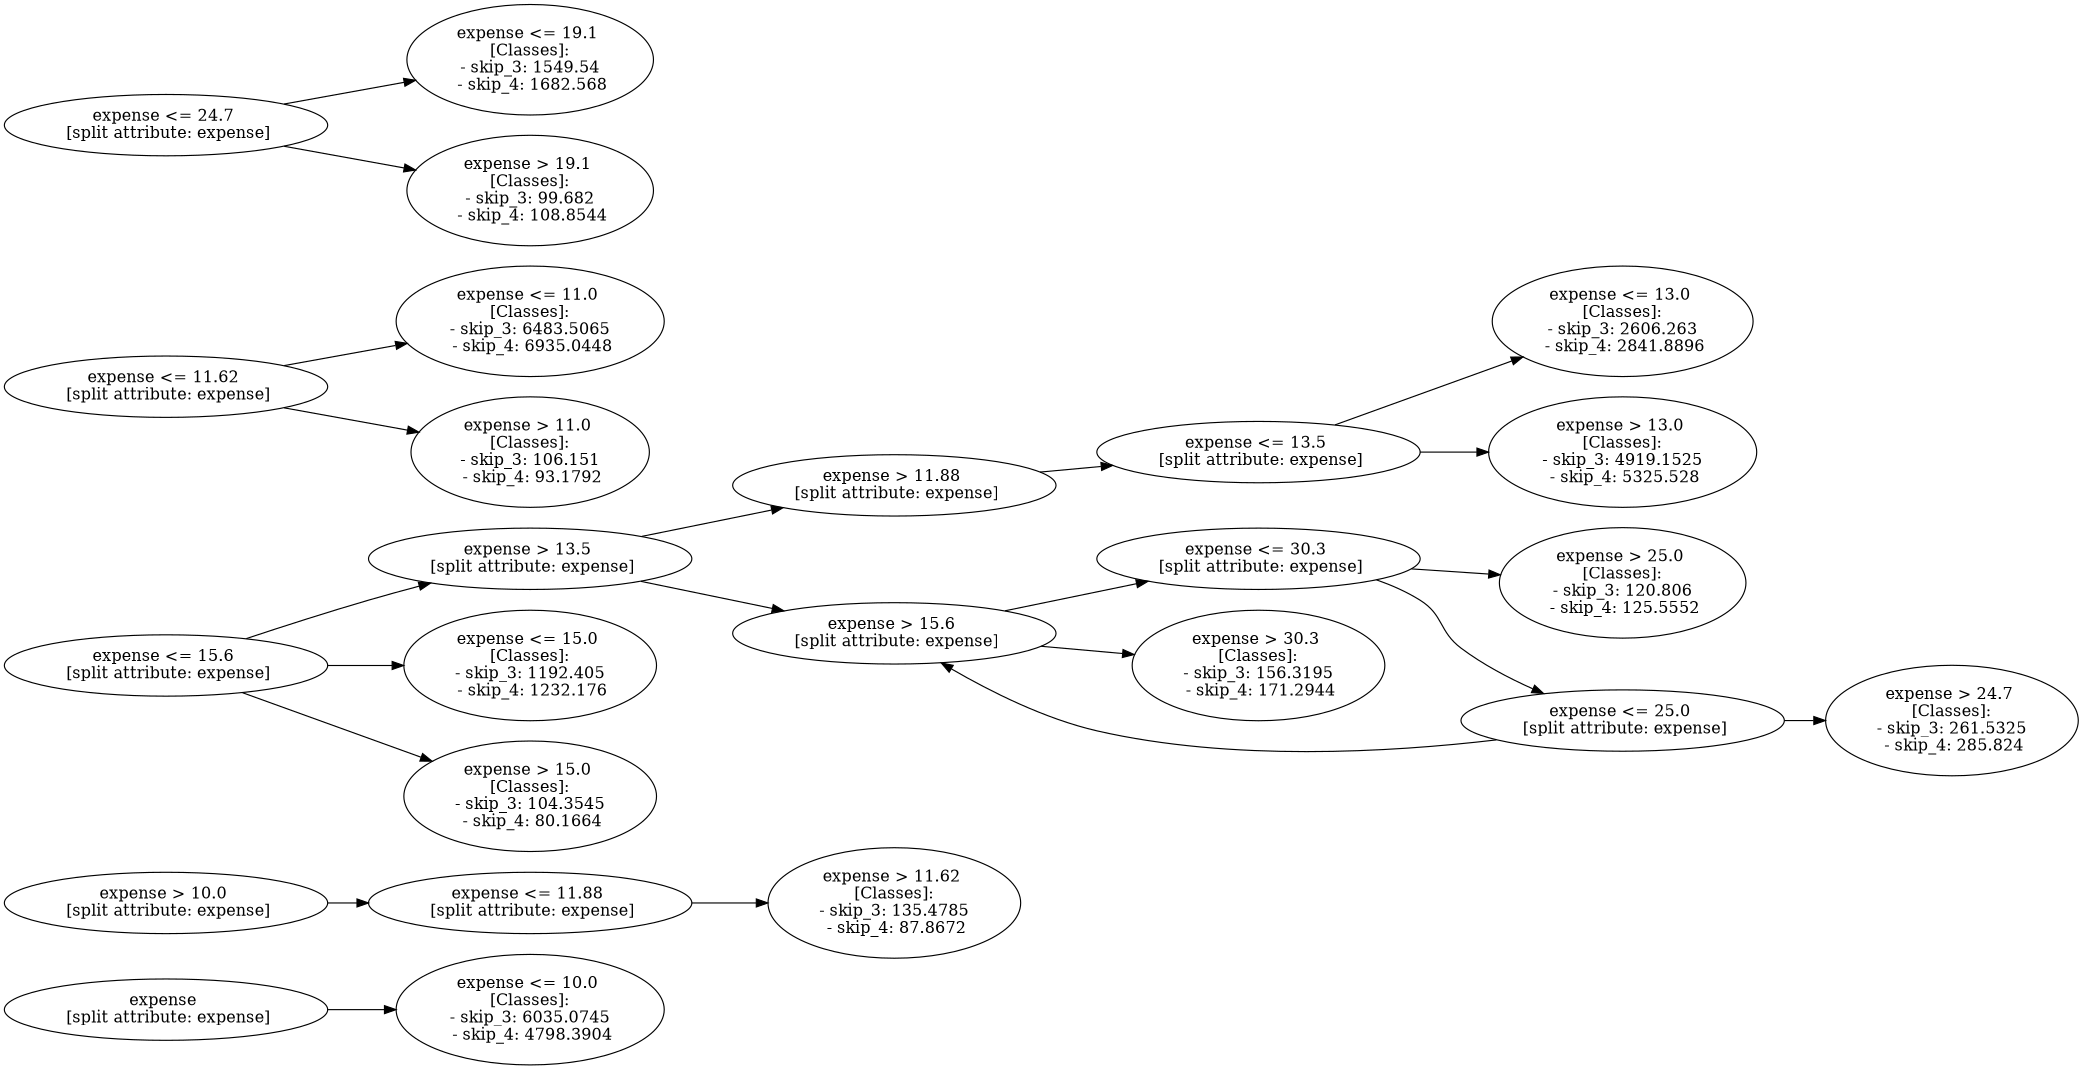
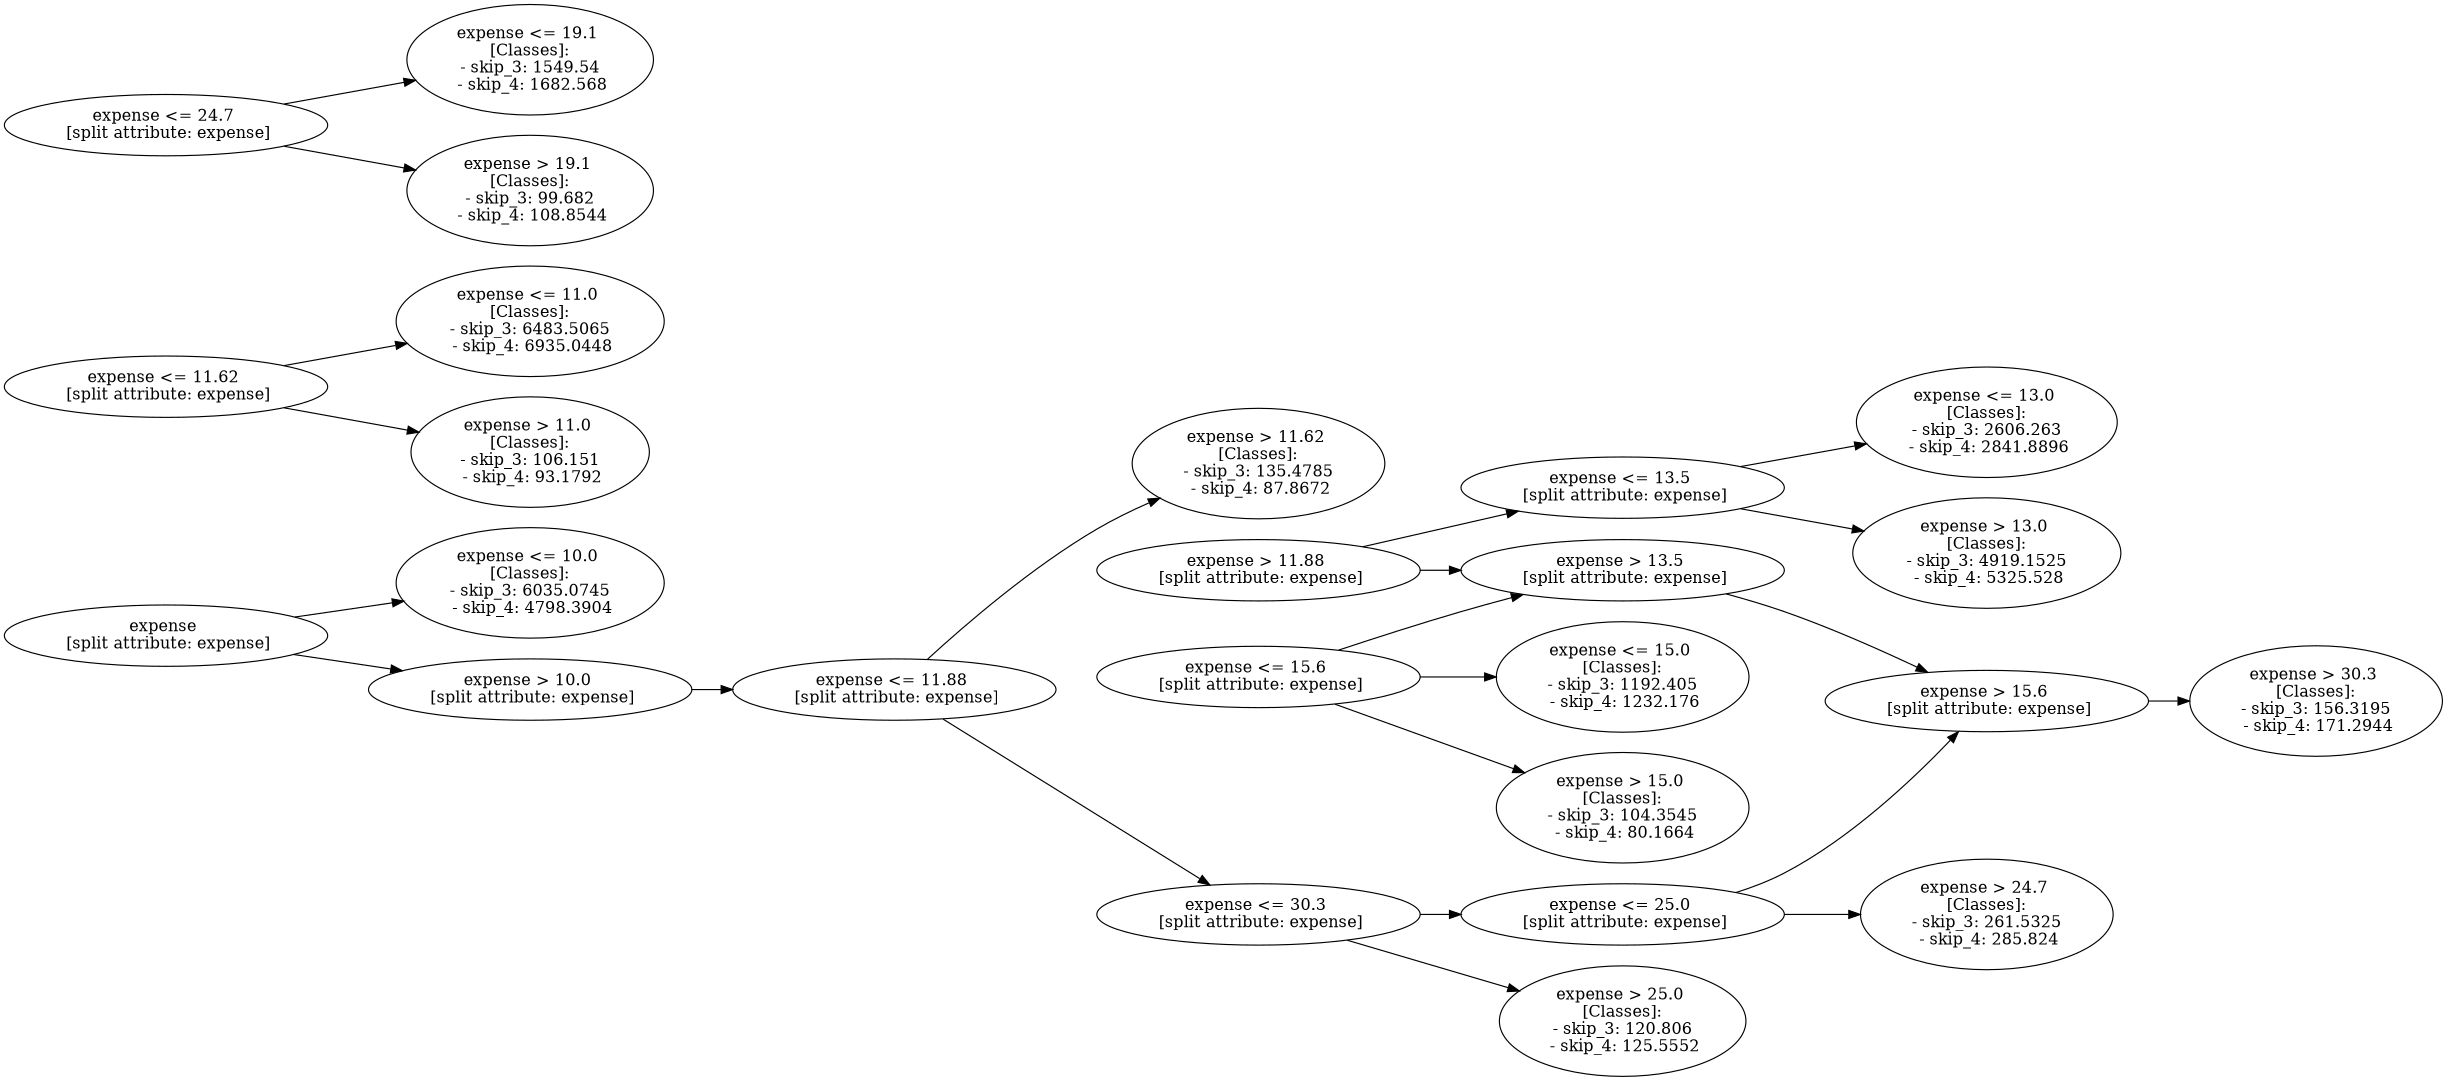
edge "expense > 13.5 [split attribute: expense]" -> "expense > 11.88 [split attribute: expense]": reversed
edge "expense > 15.6 [split attribute: expense]" -> "expense <= 30.3 [split attribute: expense]": now "expense <= 11.88 [split attribute: expense]" -> "expense <= 30.3 [split attribute: expense]"
edge "expense [split attribute: expense]" -> "expense > 10.0 [split attribute: expense]": added
